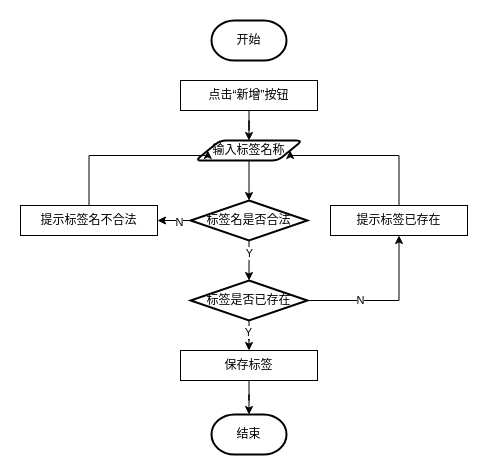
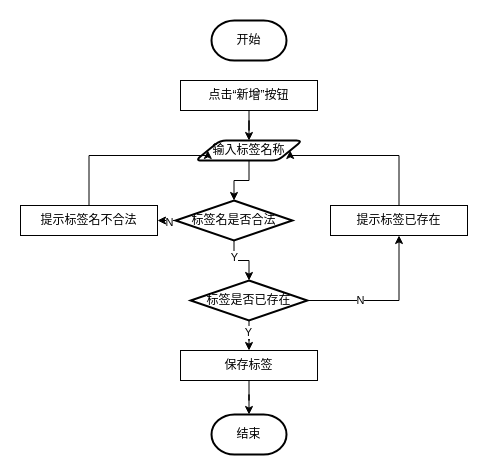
node "标签名是否合法": moved (249, 221) -> (234, 221)
